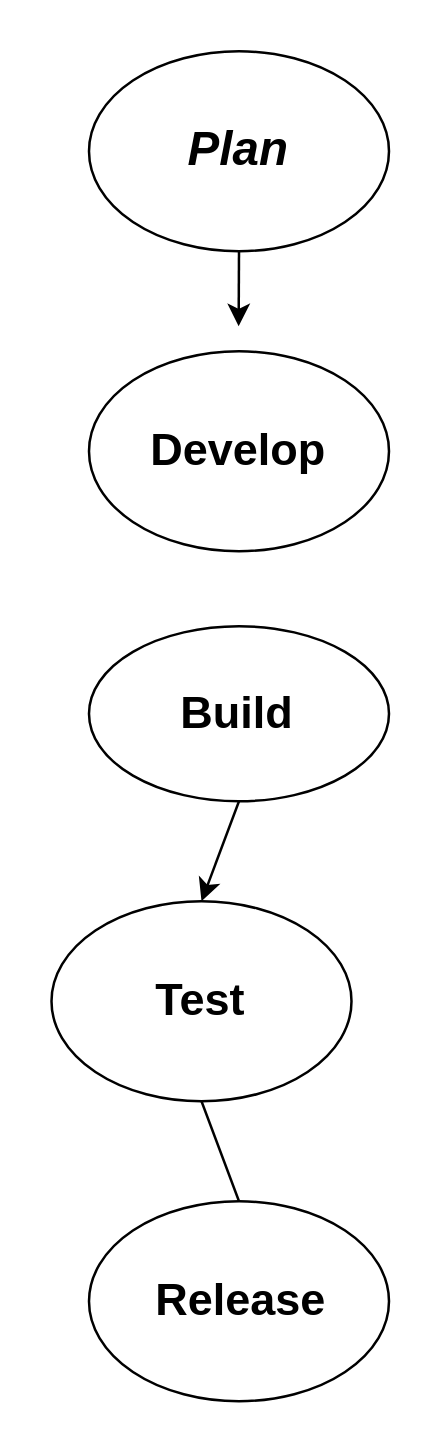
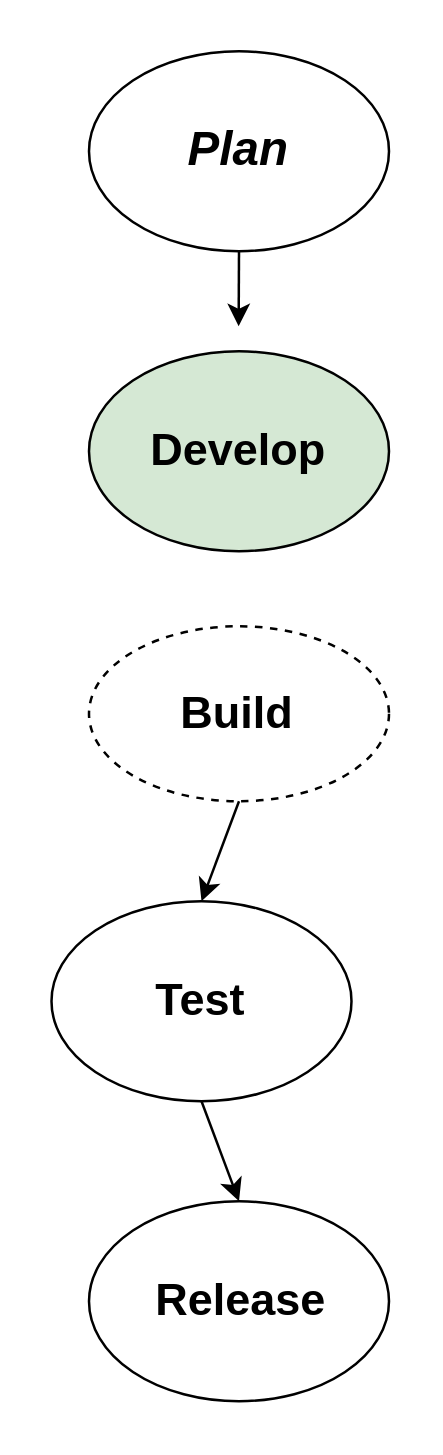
node "Develop": fillcolor #ffffff -> #d5e8d4
node "Build": style solid -> dashed
edge "Test" -- "Release": arrowhead none -> classic
